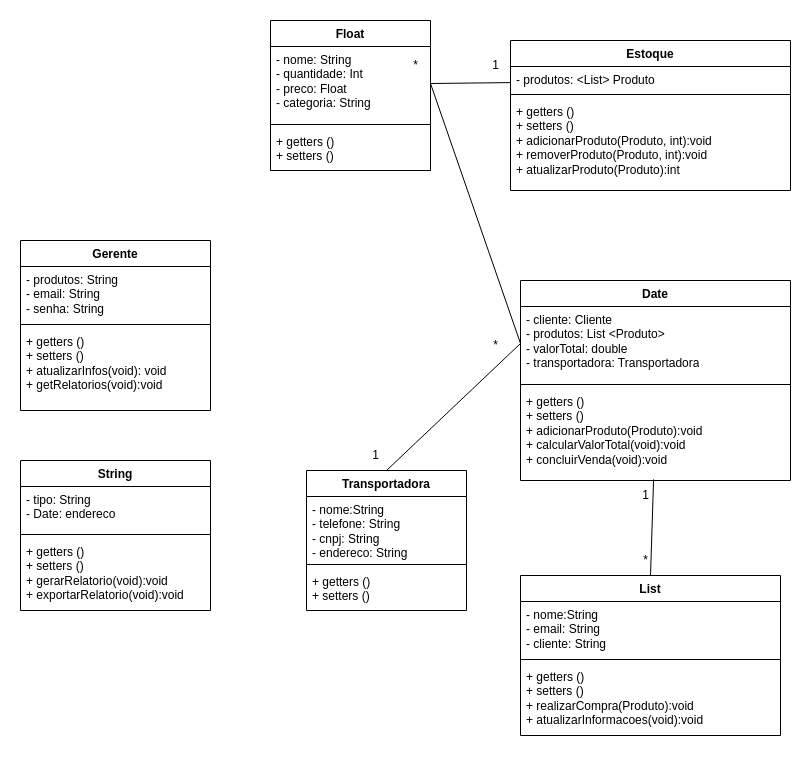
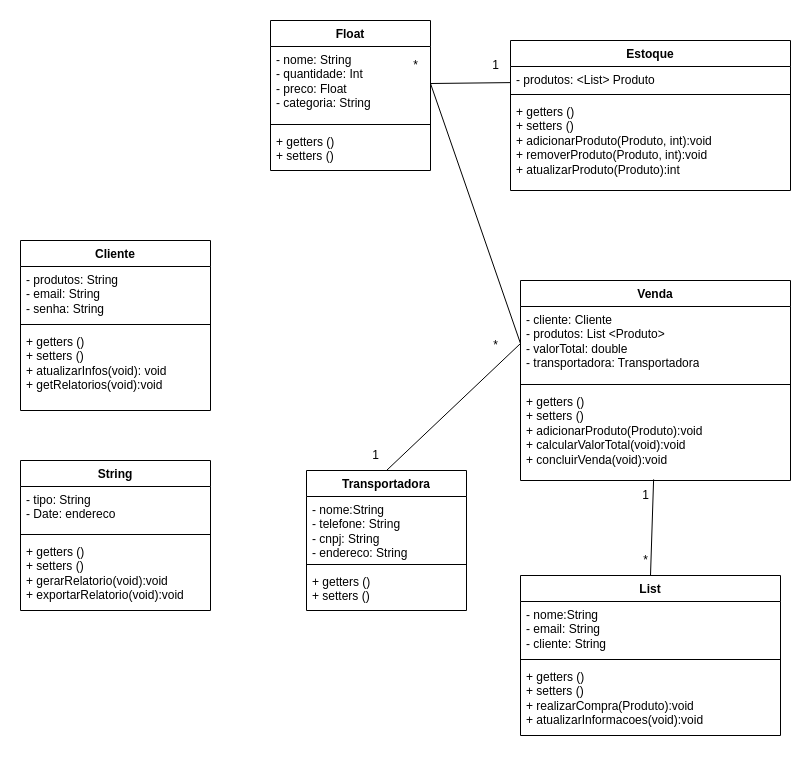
node "Gerente": label "Gerente" -> "Cliente"
node "Date": label "Date" -> "Venda"
